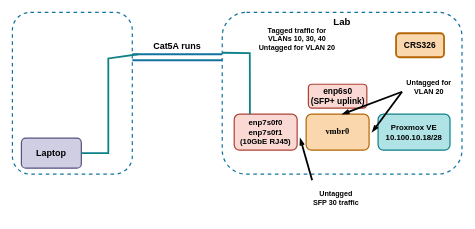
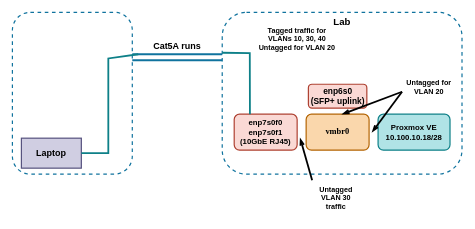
node "CRS326": removed
node "Laptop": shape rounded rectangle -> rectangle
node "Untagged SFP 30 traffic": label "Untagged SFP 30 traffic" -> "Untagged VLAN 30 traffic"
